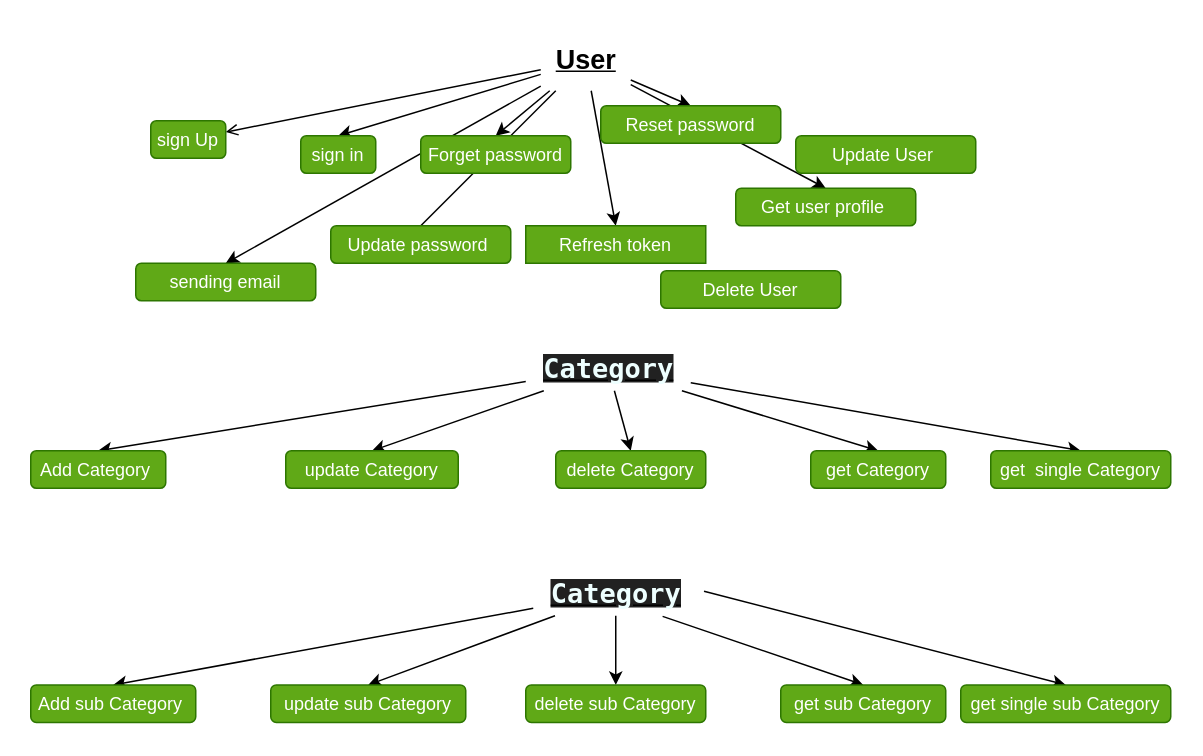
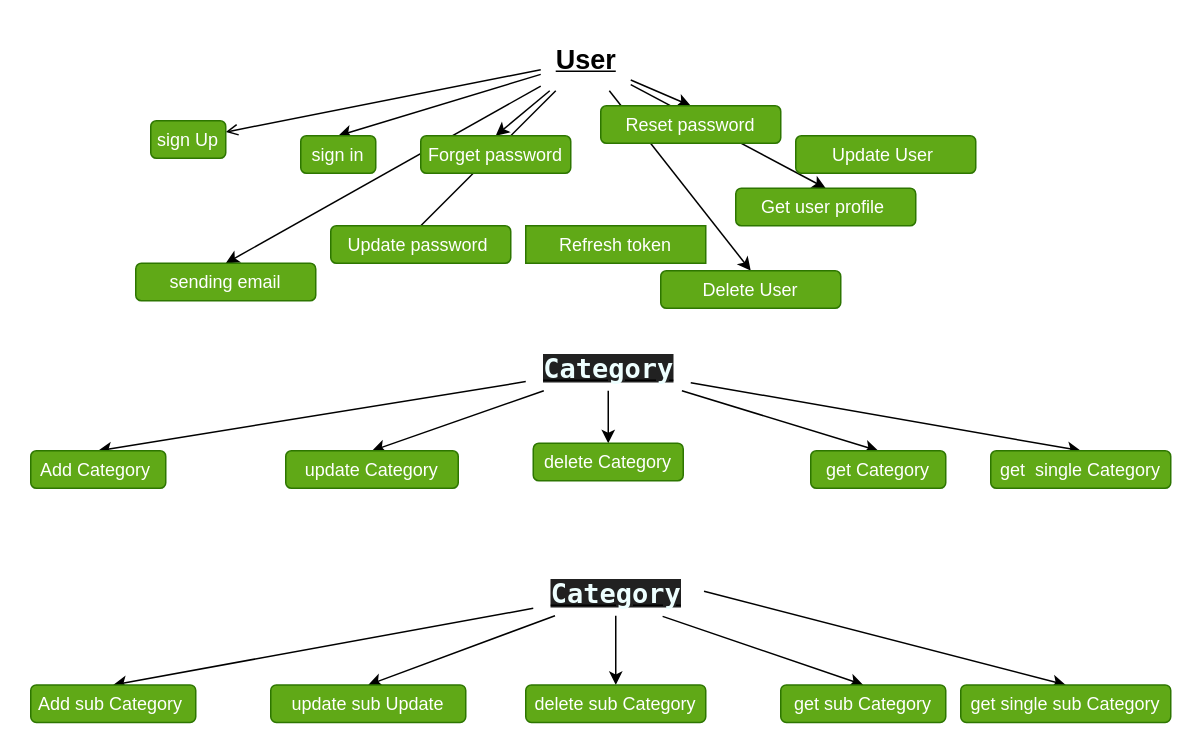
edge "User" -> "Refresh token": removed
edge "User" -> "Delete User": added
node "delete Category": moved (631, 470) -> (608, 462)
node "update sub Category": label "update sub Category" -> "update sub Update"
